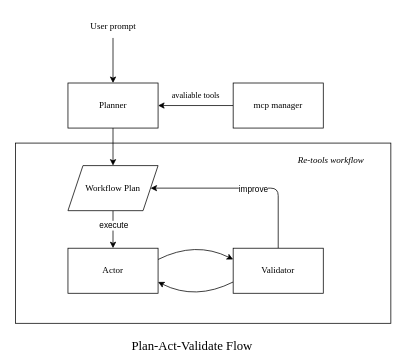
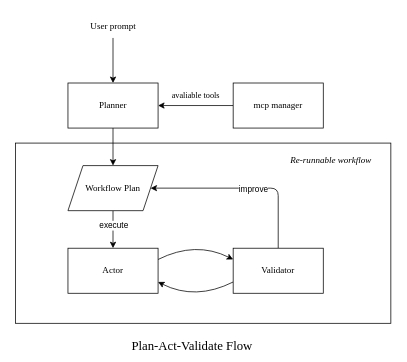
node "Re-tools workflow": label "Re-tools workflow" -> "Re-runnable workflow"
